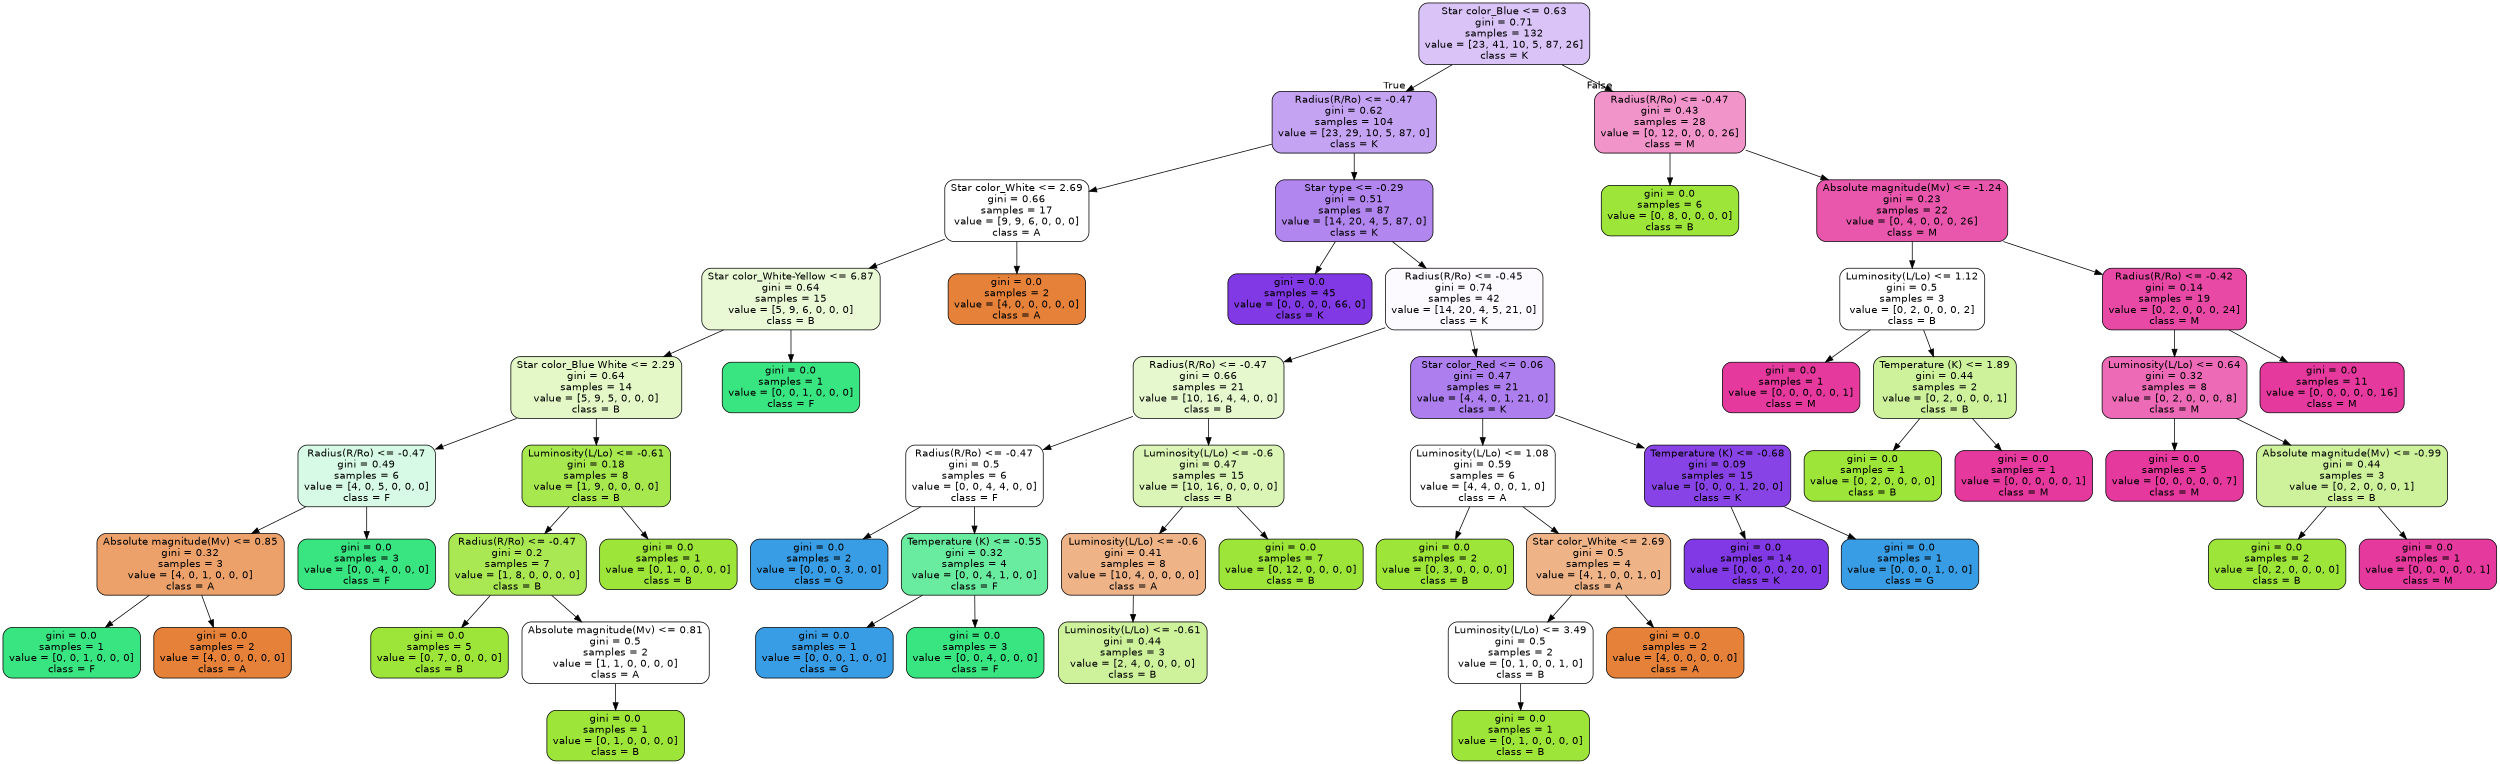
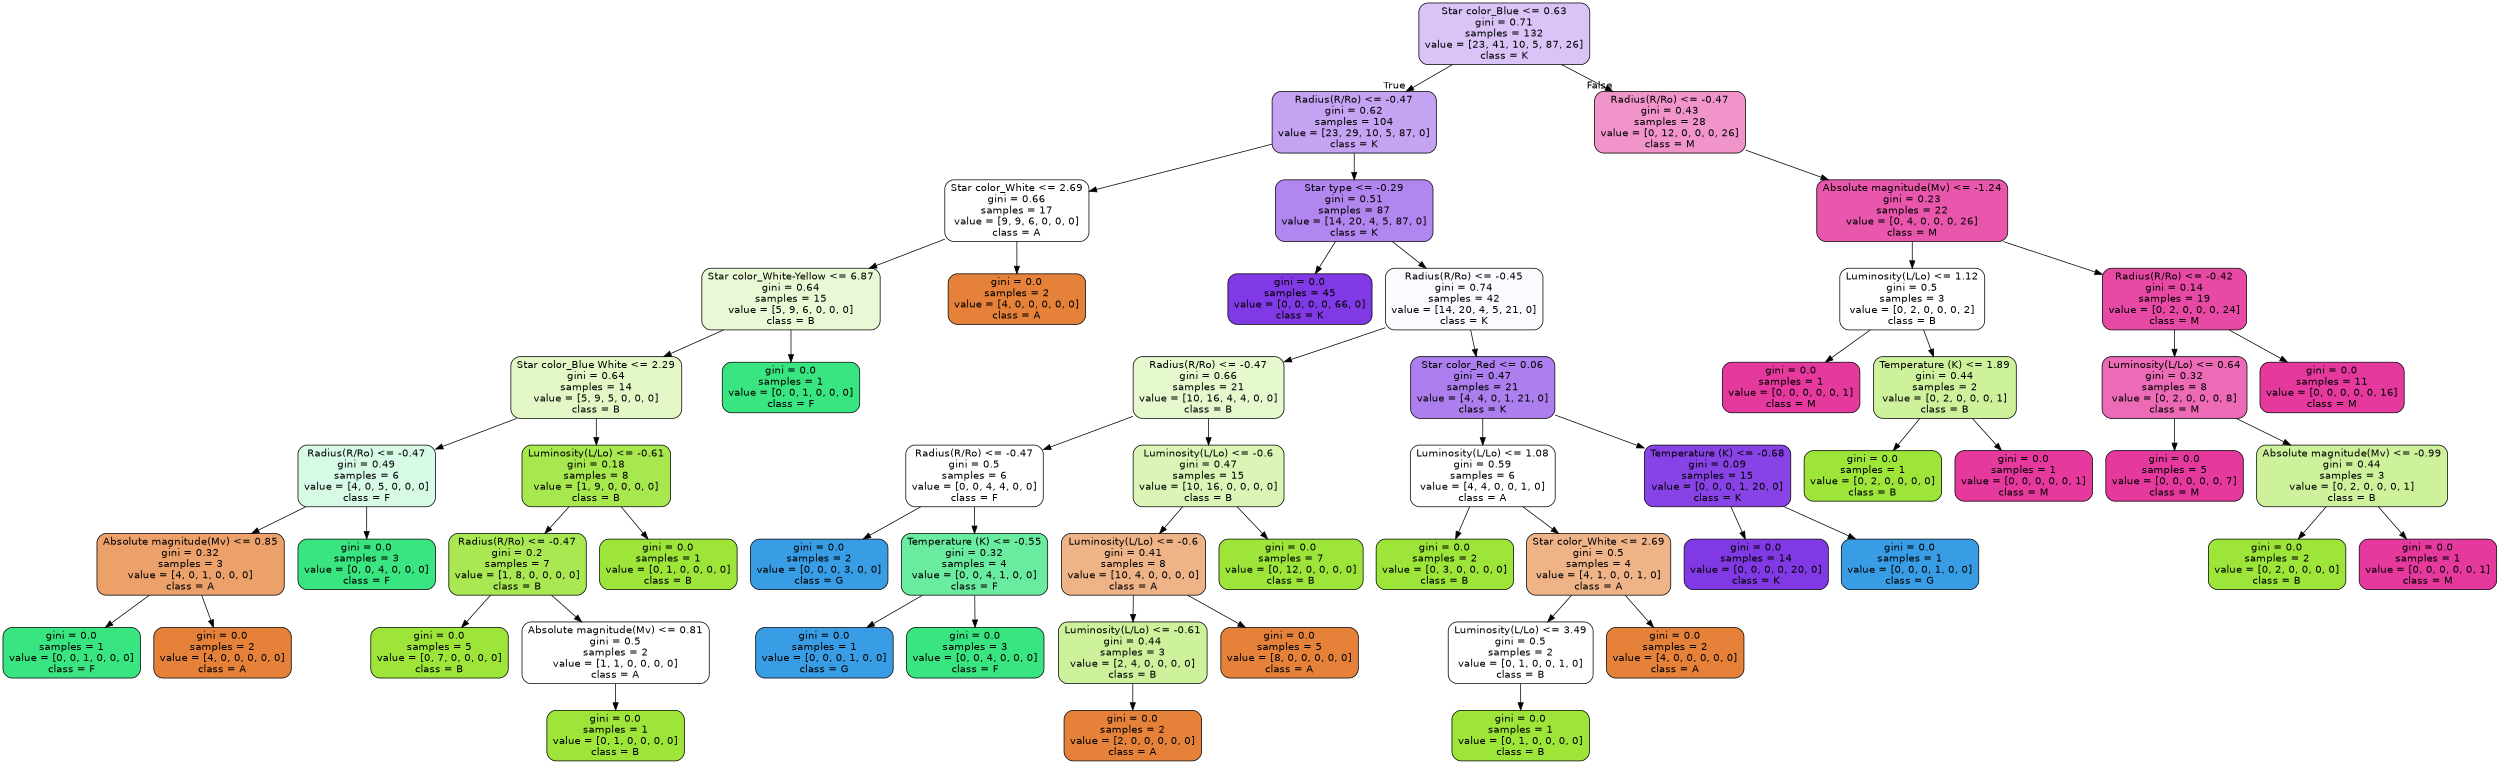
node "gini = 0.0 samples = 6 value = [0, 8, 0, 0, 0, 0] class = B": removed
node "gini = 0.0 samples = 5 value = [8, 0, 0, 0, 0, 0] class = A": added
node "gini = 0.0 samples = 2 value = [2, 0, 0, 0, 0, 0] class = A": added
